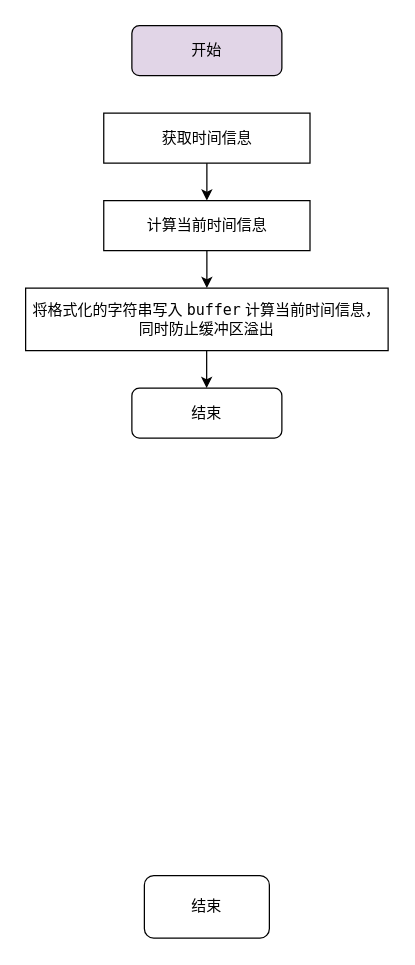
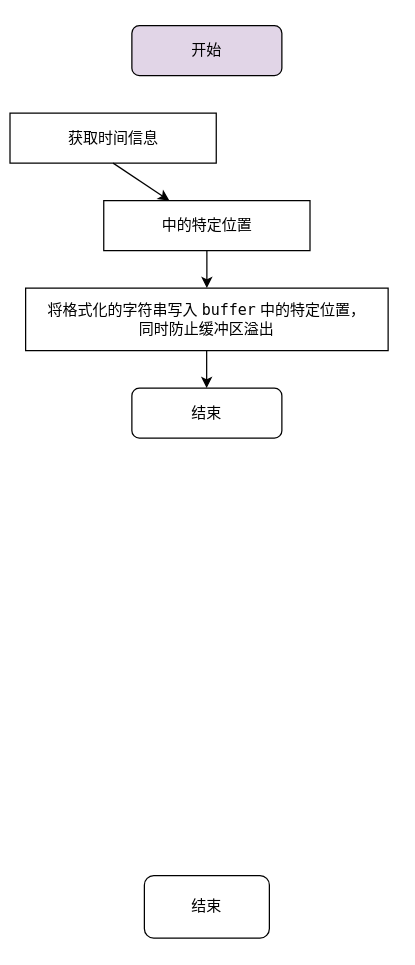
node "获取时间信息": moved (207, 138) -> (113, 138)
node "计算当前时间信息": label "计算当前时间信息" -> "中的特定位置"
node "将格式化的字符串写入 buffer 计算当前时间信息， 同时防止缓冲区溢出": label "将格式化的字符串写入 buffer 计算当前时间信息， 同时防止缓冲区溢出" -> "将格式化的字符串写入 buffer 中的特定位置， 同时防止缓冲区溢出"
